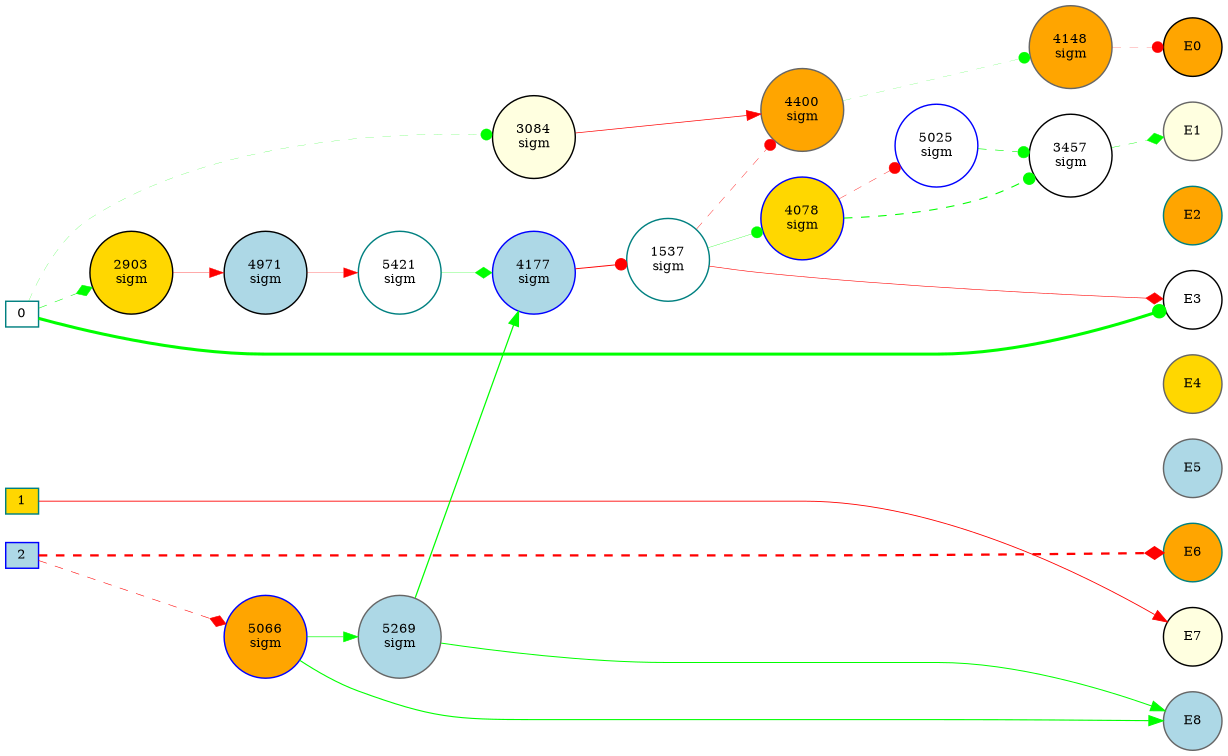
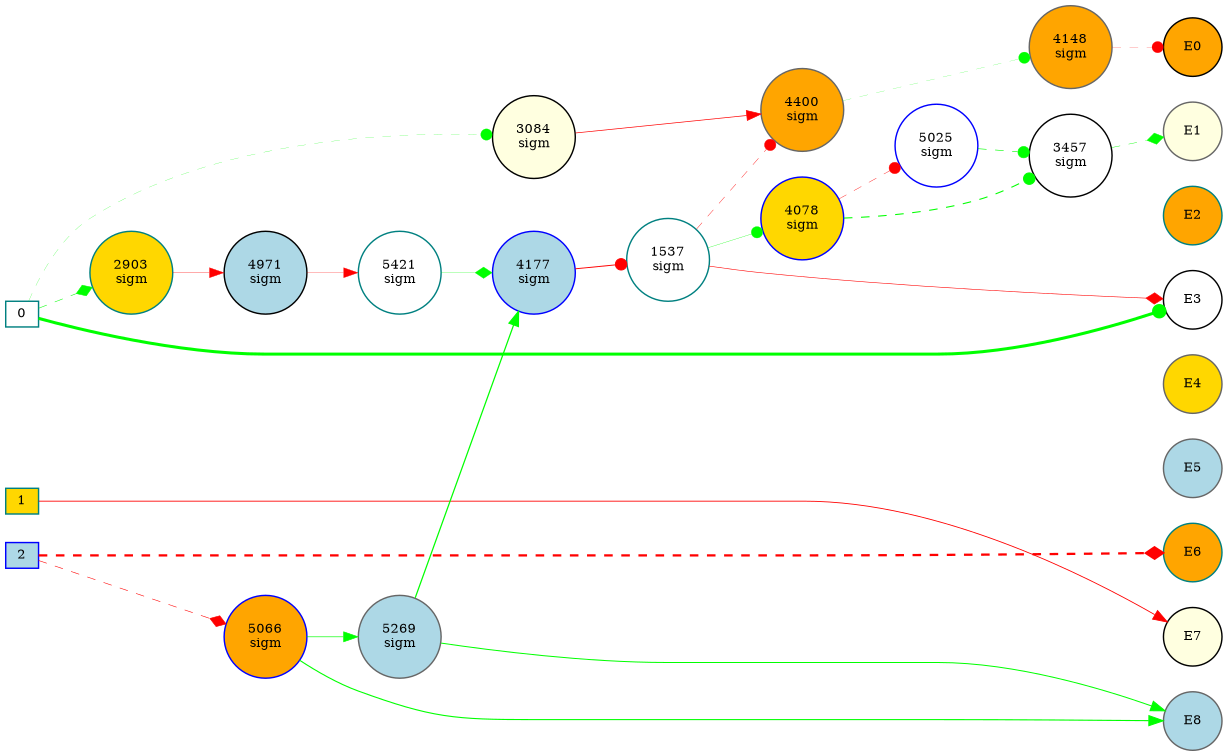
node "2903 sigm": color black -> teal
